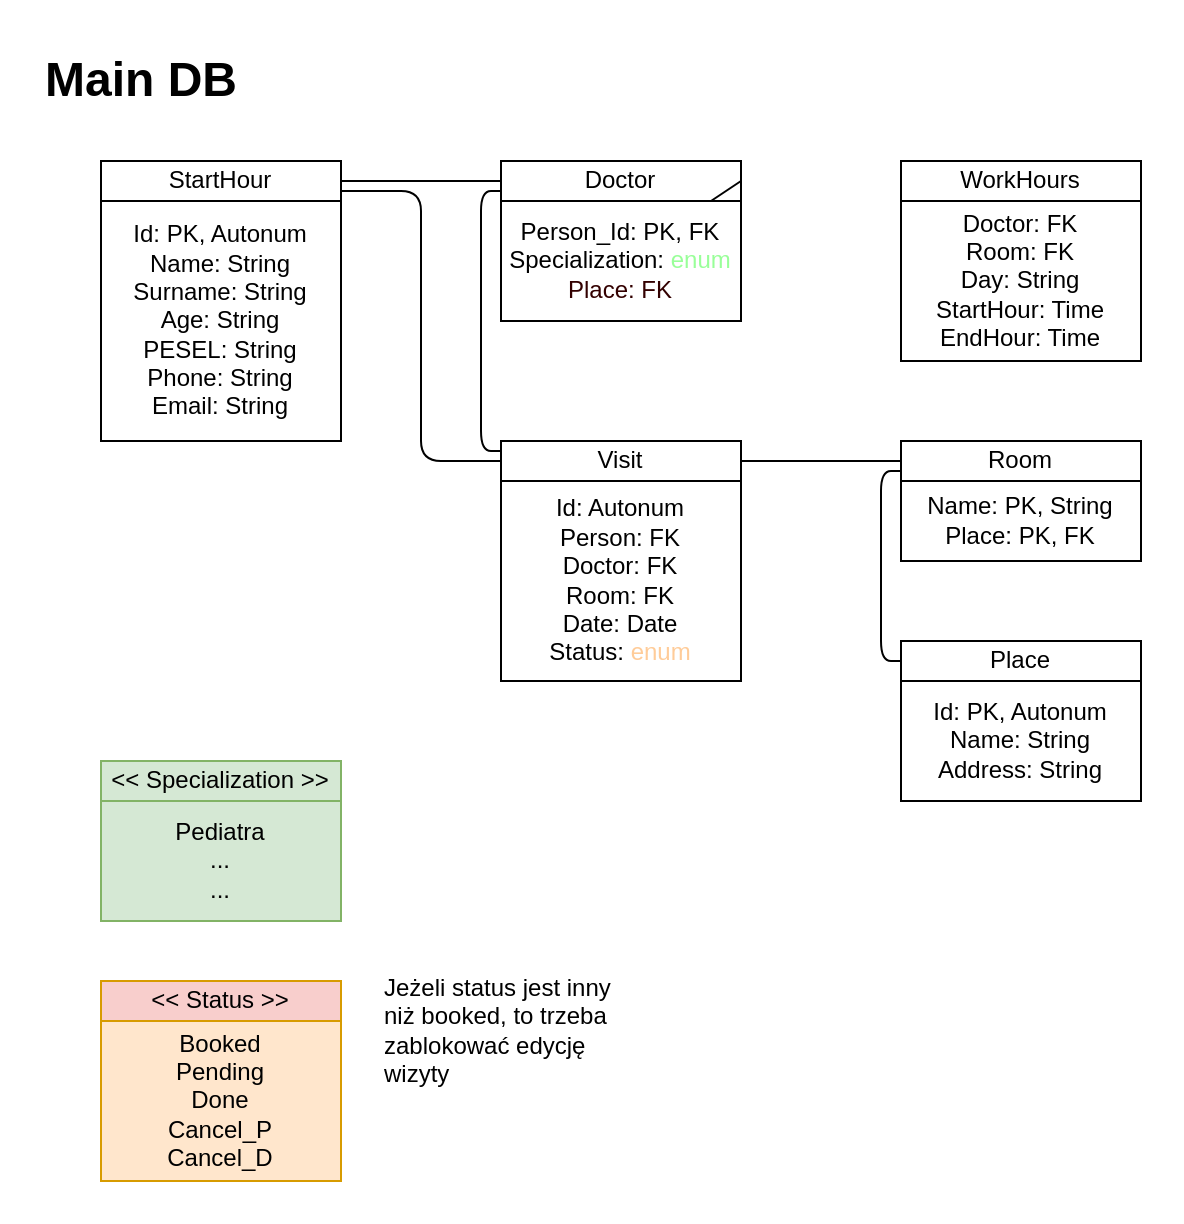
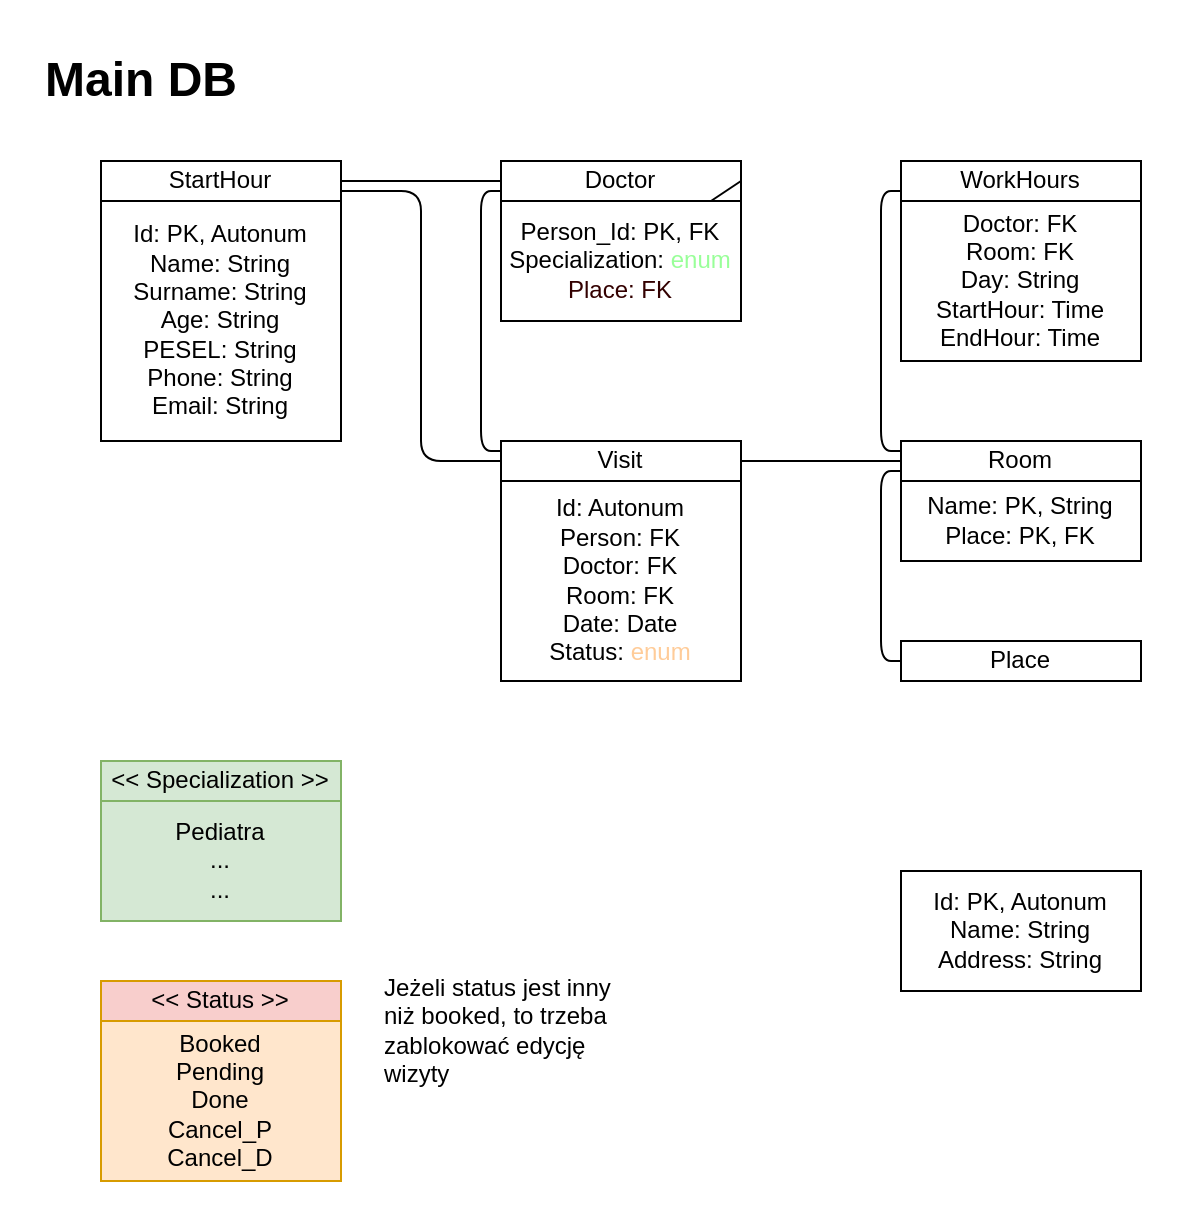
edge "WorkHours" -- "Room": added
node "Id: PK, Autonum Name: String Address: String": moved (1021, 741) -> (1021, 931)
